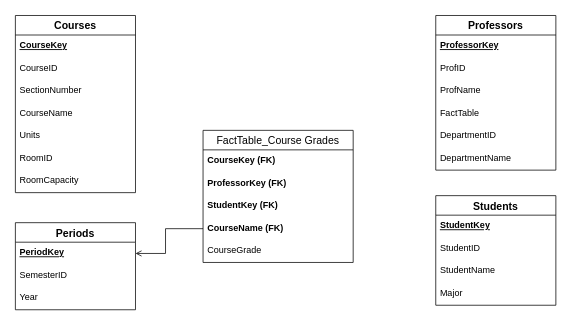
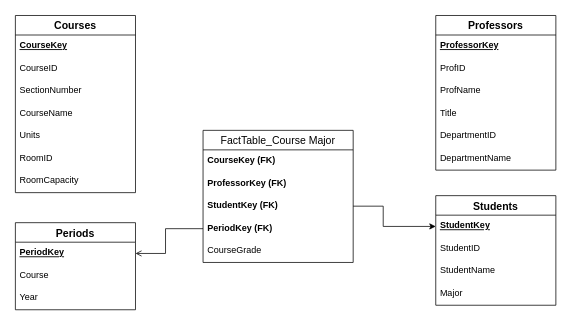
node "FactTable": label "FactTable" -> "Title"
node "FactTable_Course Grades": label "FactTable_Course Grades" -> "FactTable_Course Major"
edge "StudentKey (FK)" -> "StudentKey": added
node "CourseName (FK)": label "CourseName (FK)" -> "PeriodKey (FK)"
node "SemesterID": label "SemesterID" -> "Course"
